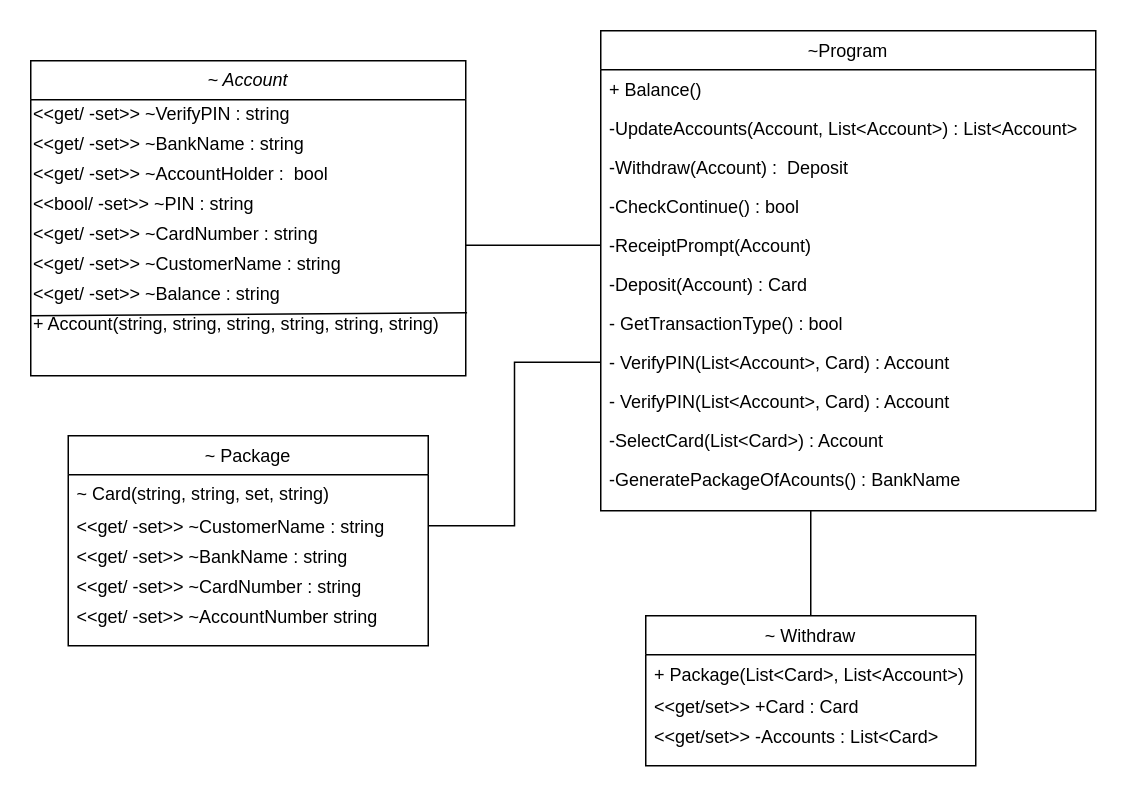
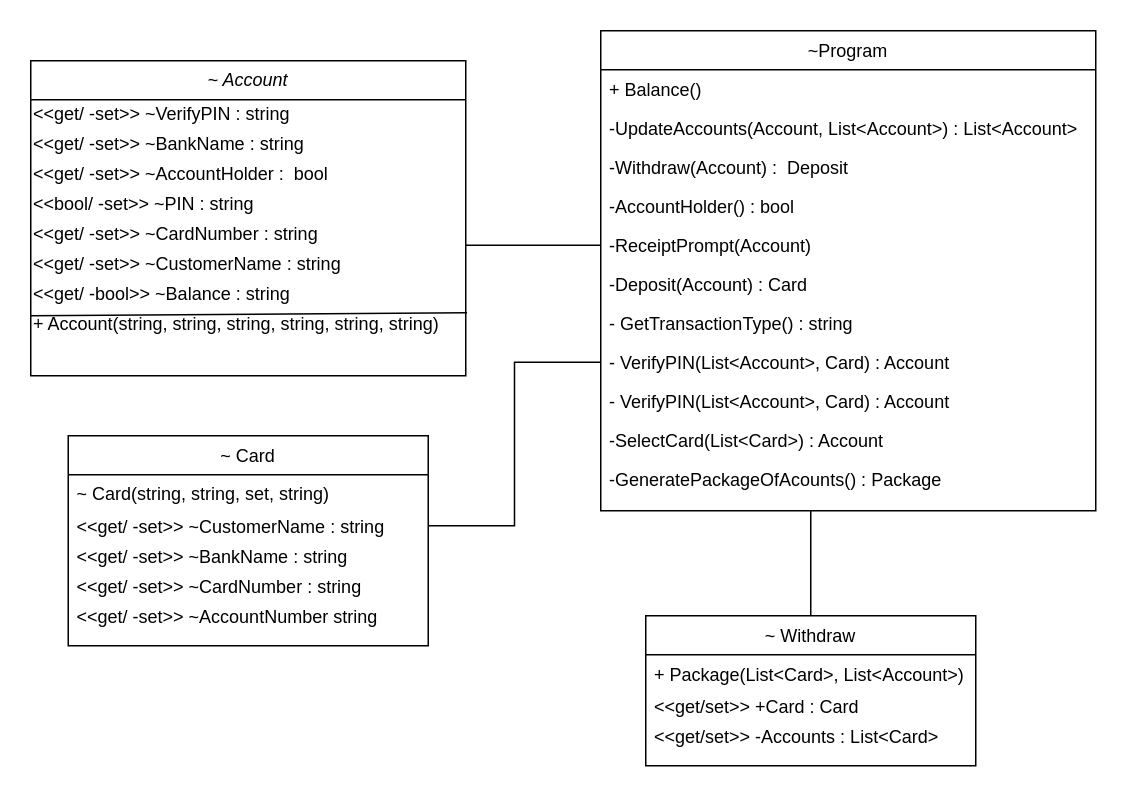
node "-CheckContinue() : bool": label "-CheckContinue() : bool" -> "-AccountHolder() : bool"
node "<<get/ -set>> ~Balance : string": label "<<get/ -set>> ~Balance : string" -> "<<get/ -bool>> ~Balance : string"
node "- GetTransactionType() : bool": label "- GetTransactionType() : bool" -> "- GetTransactionType() : string"
node "~ Package": label "~ Package" -> "~ Card"
node "-GeneratePackageOfAcounts() : BankName": label "-GeneratePackageOfAcounts() : BankName" -> "-GeneratePackageOfAcounts() : Package"
